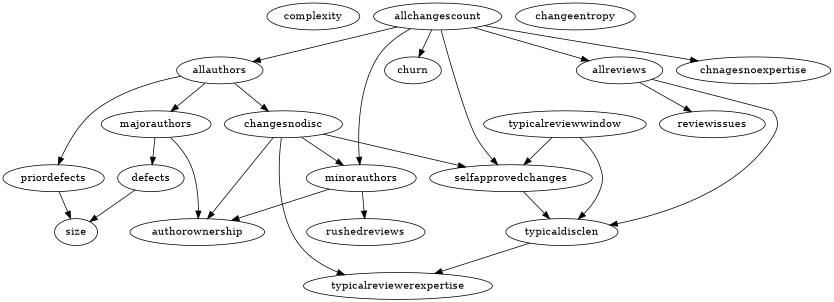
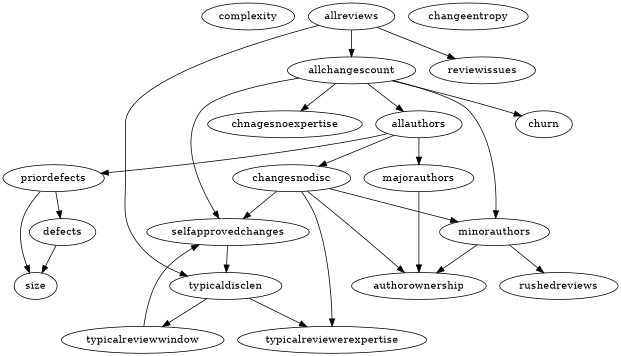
edge "allchangescount" -> "allreviews": reversed
edge "majorauthors" -> "defects": now "priordefects" -> "defects"
edge "typicalreviewwindow" -> "typicaldisclen": reversed
